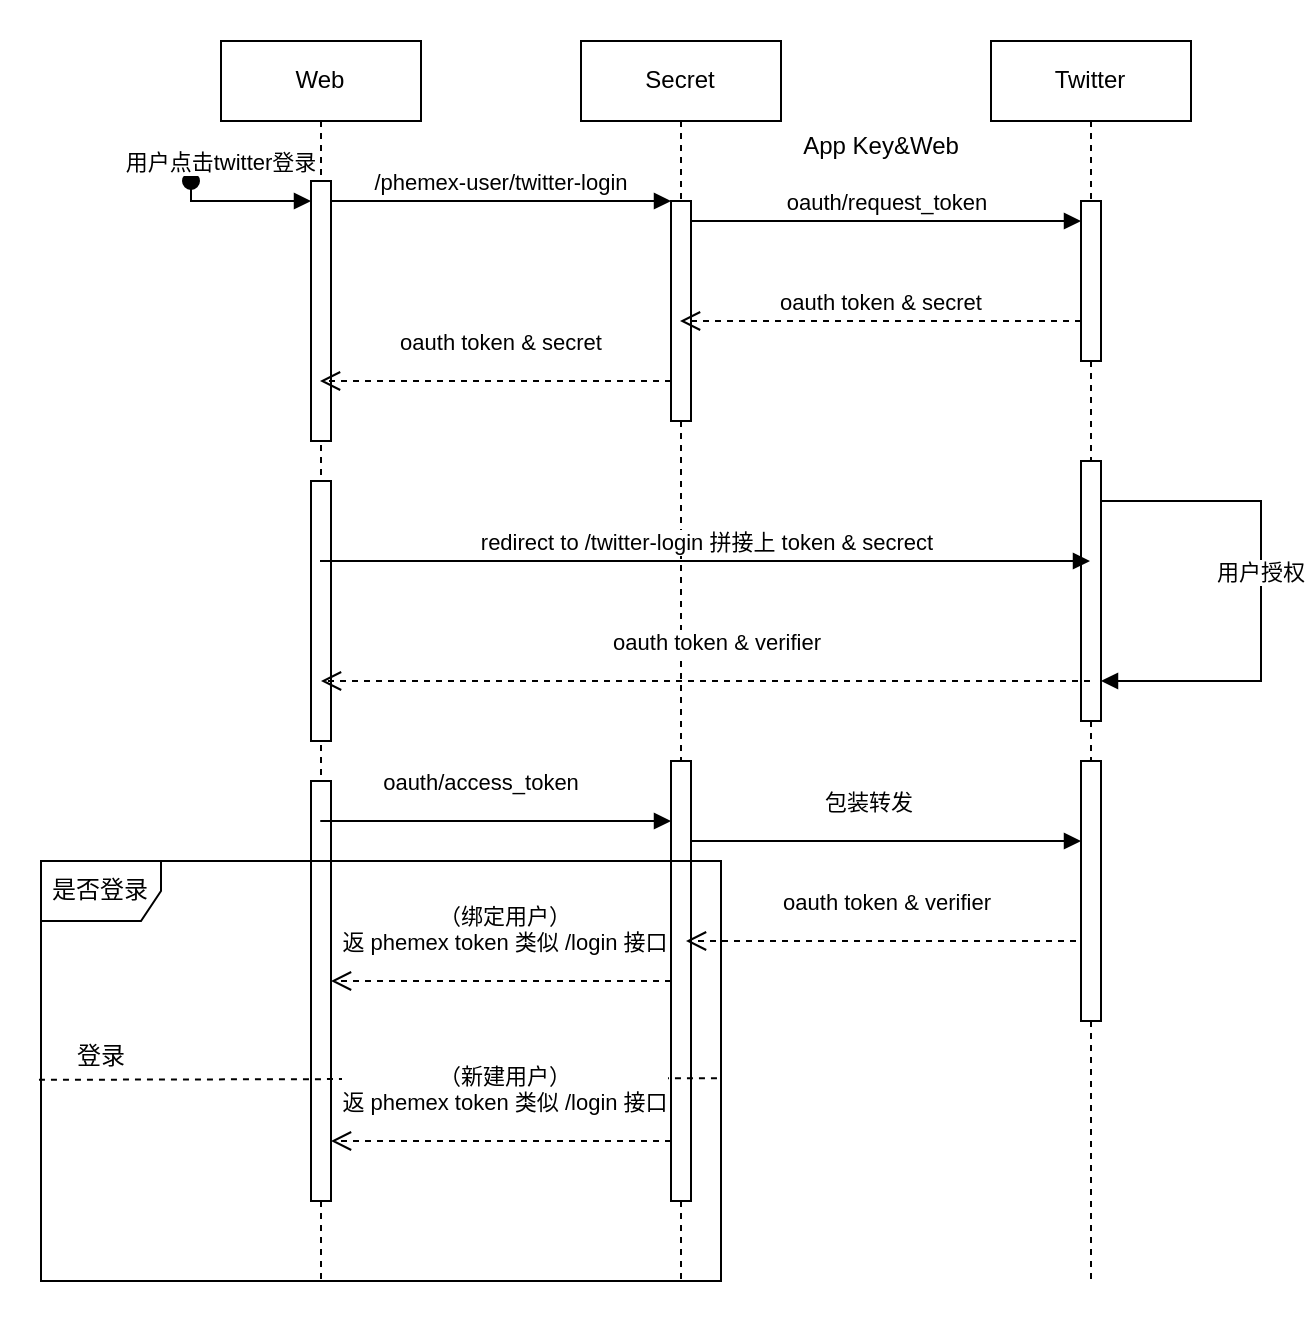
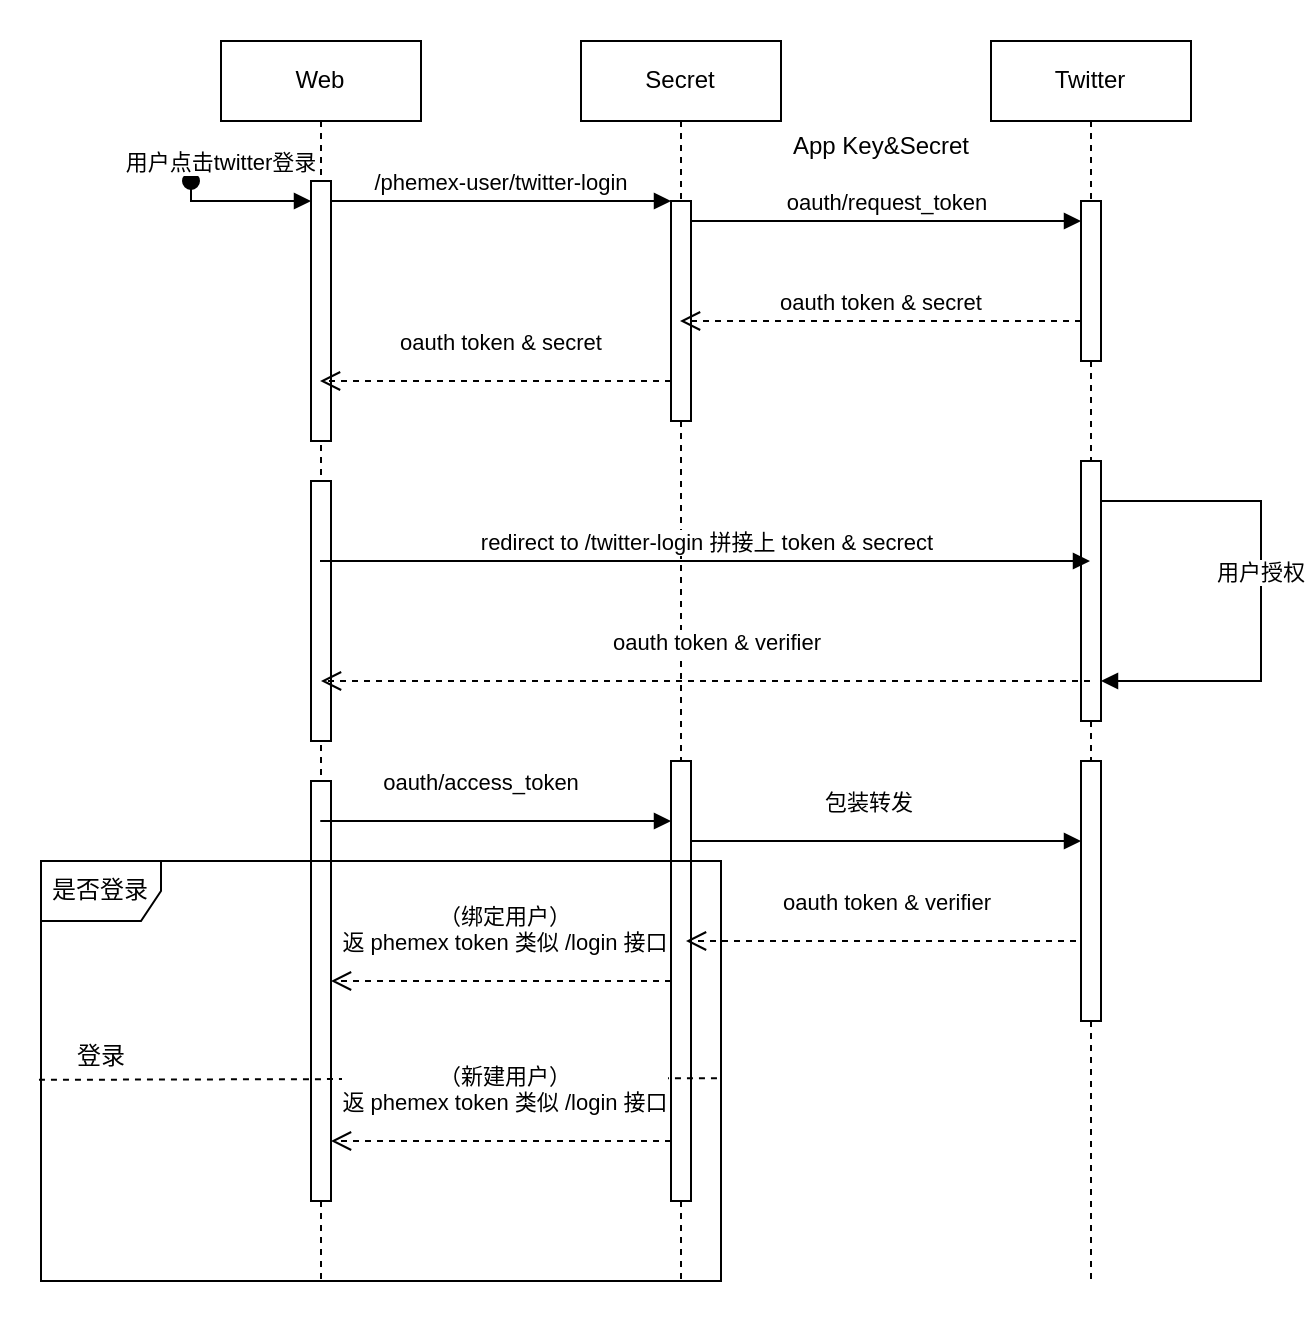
node "App Key&Web": label "App Key&Web" -> "App Key&Secret"
